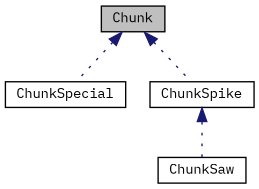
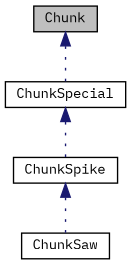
edge "ChunkSpike" -> "Chunk": now "ChunkSpike" -> "ChunkSpecial"
